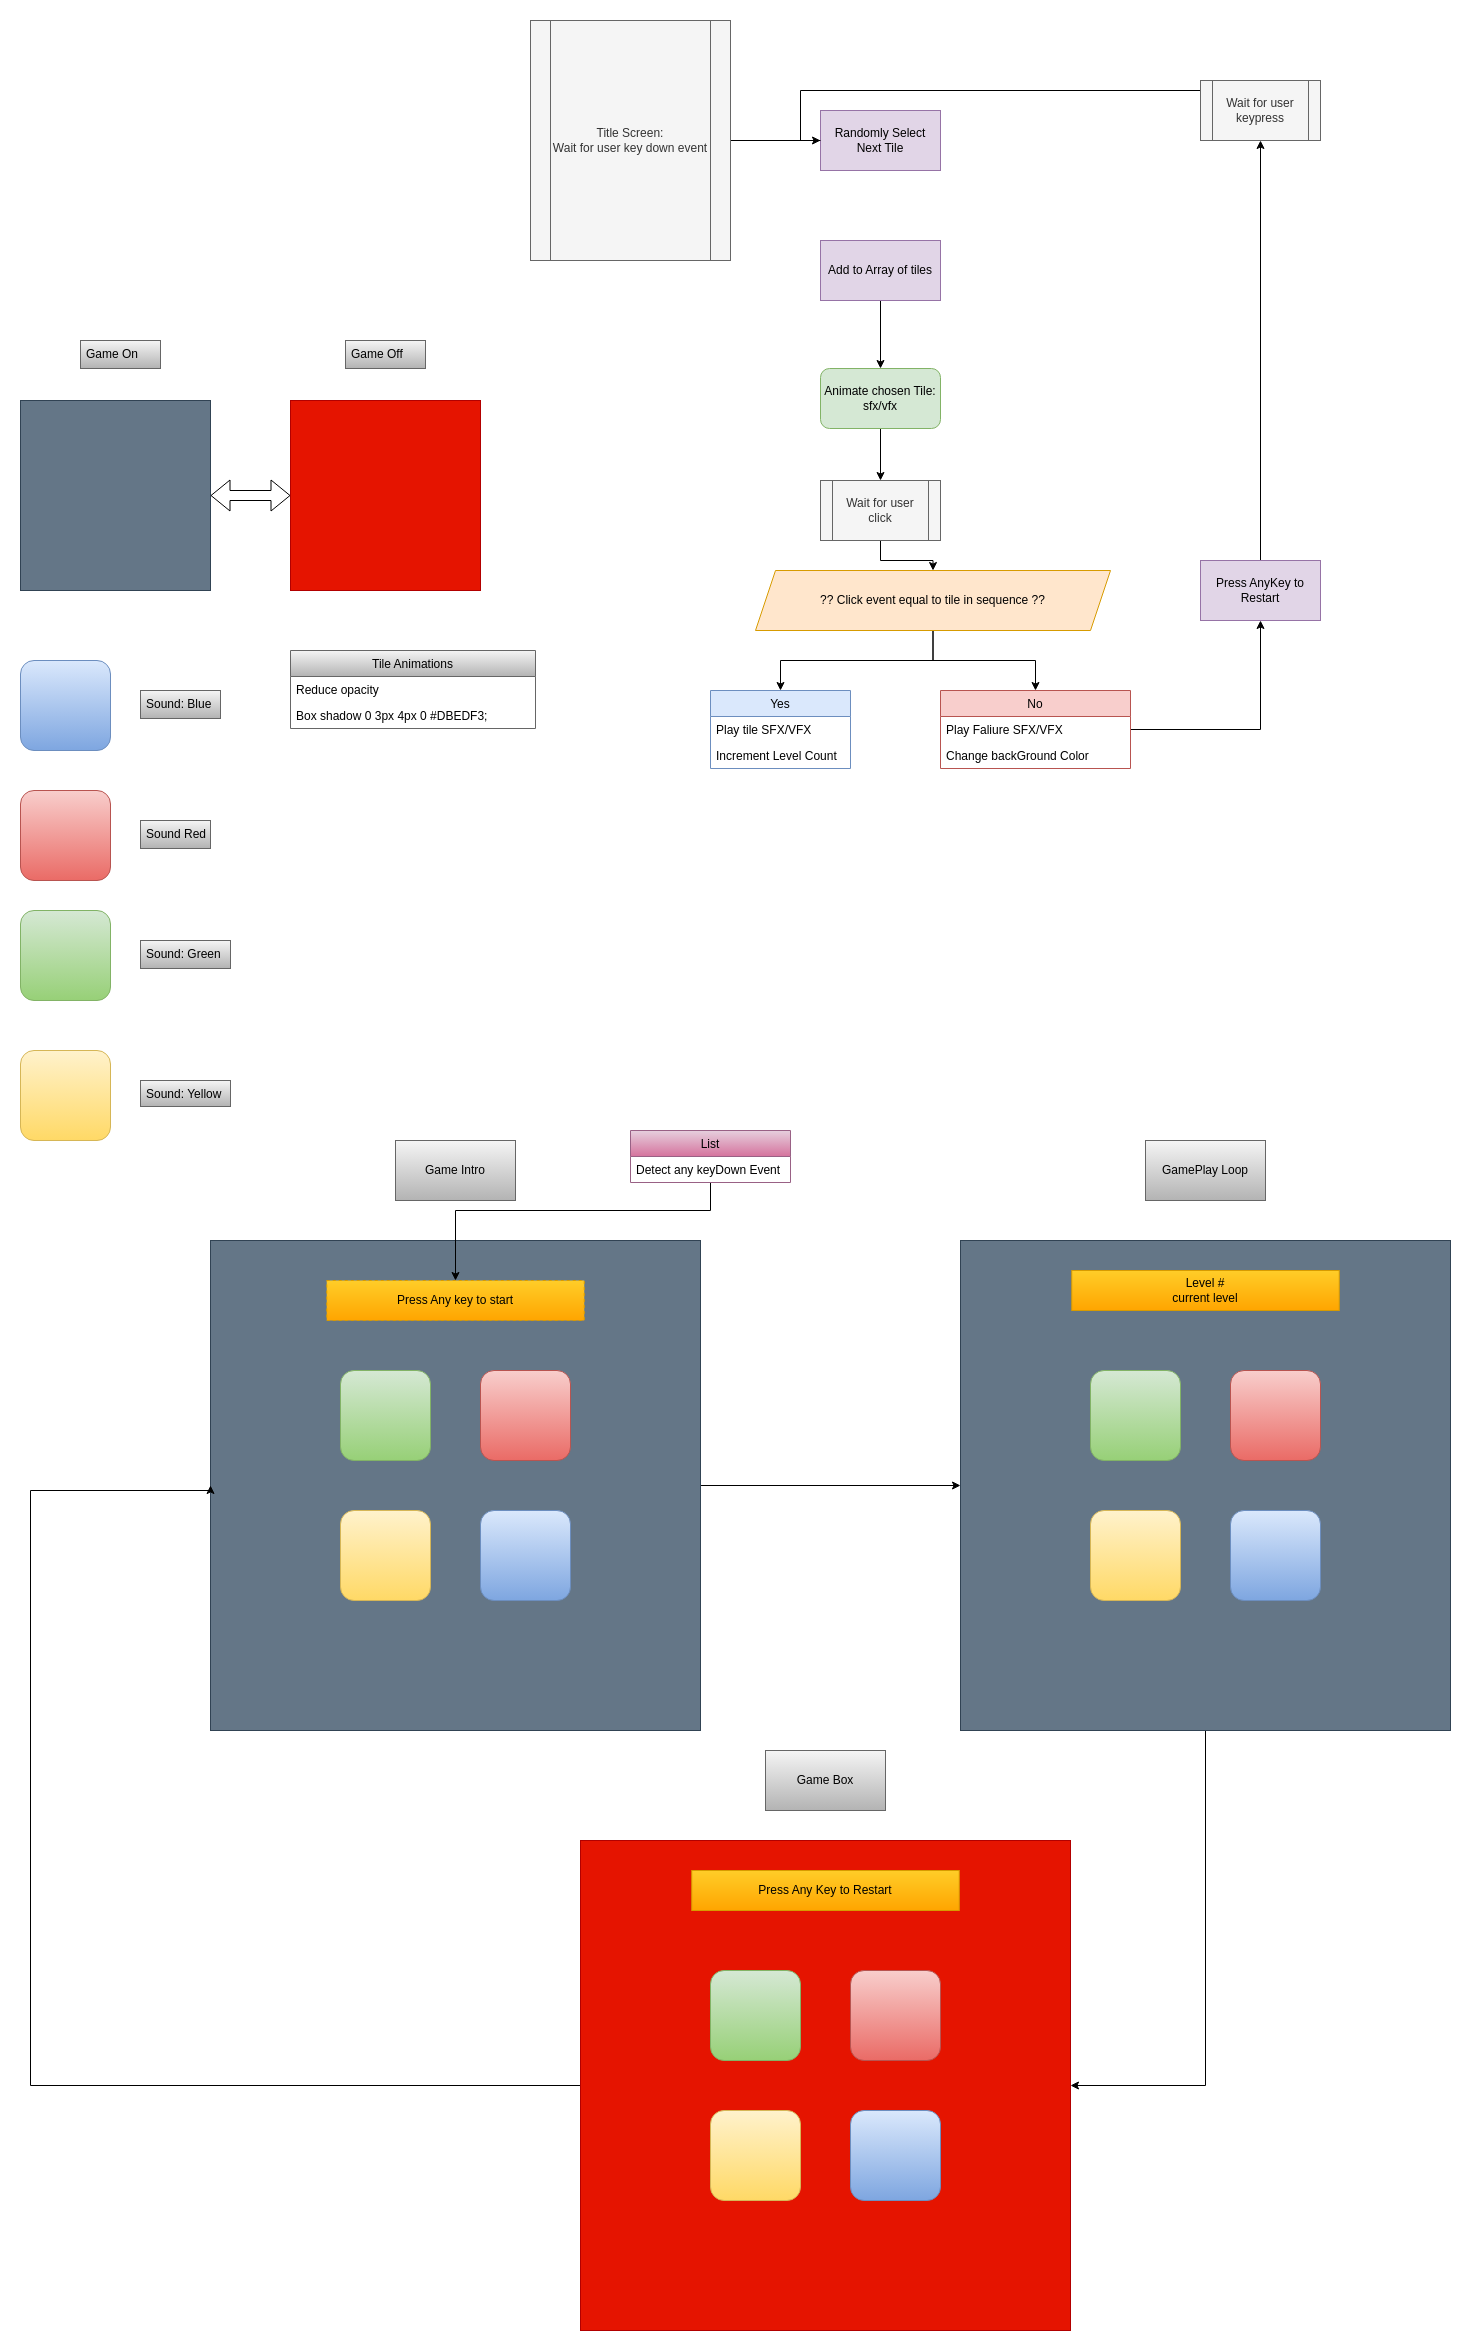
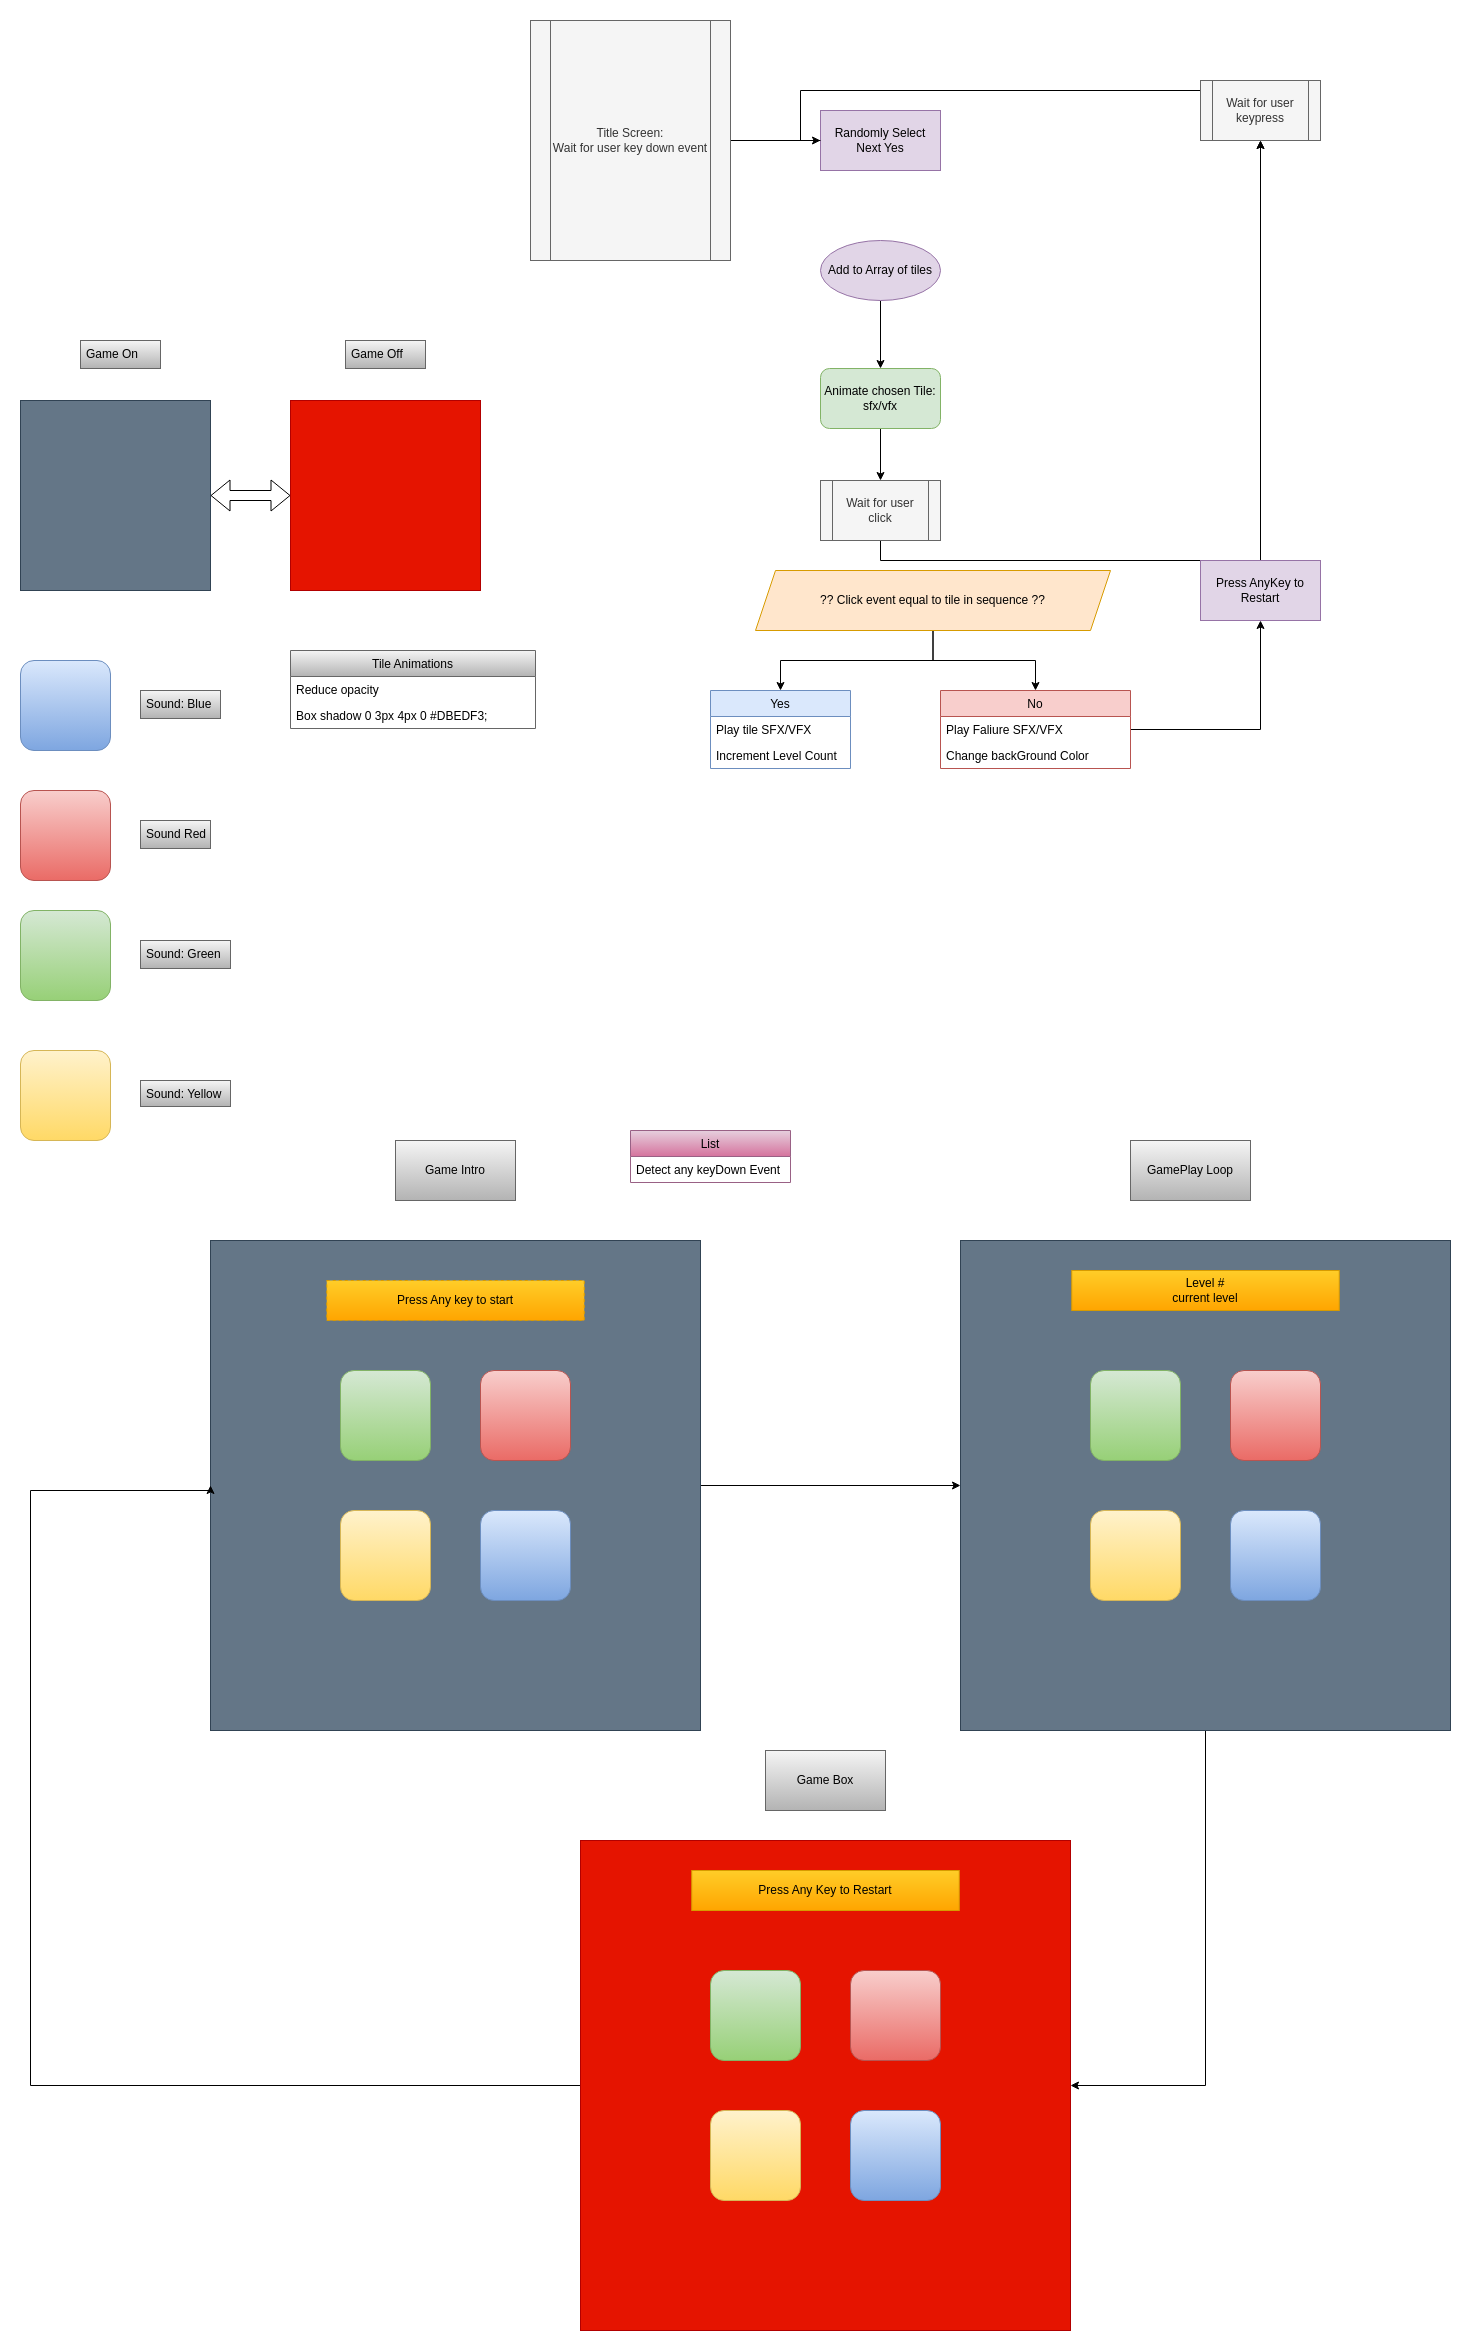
node "Randomly Select Next Tile": label "Randomly Select Next Tile" -> "Randomly Select Next Yes"
node "Add to Array of tiles": shape rectangle -> ellipse
edge "Wait for user click" -> "?? Click event equal to tile in sequence ??": now "Wait for user click" -> "Wait for user keypress"
node "GamePlay Loop": moved (1206, 1171) -> (1191, 1171)
edge "List" -> "Press Any key to start": removed
